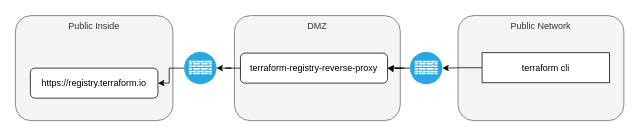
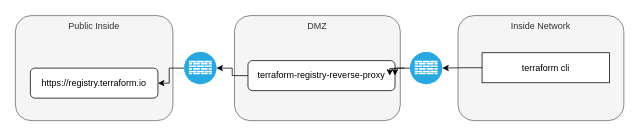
node "Public Network": label "Public Network" -> "Inside Network"
node "terraform-registry-reverse-proxy": moved (314, 68) -> (321, 75)
